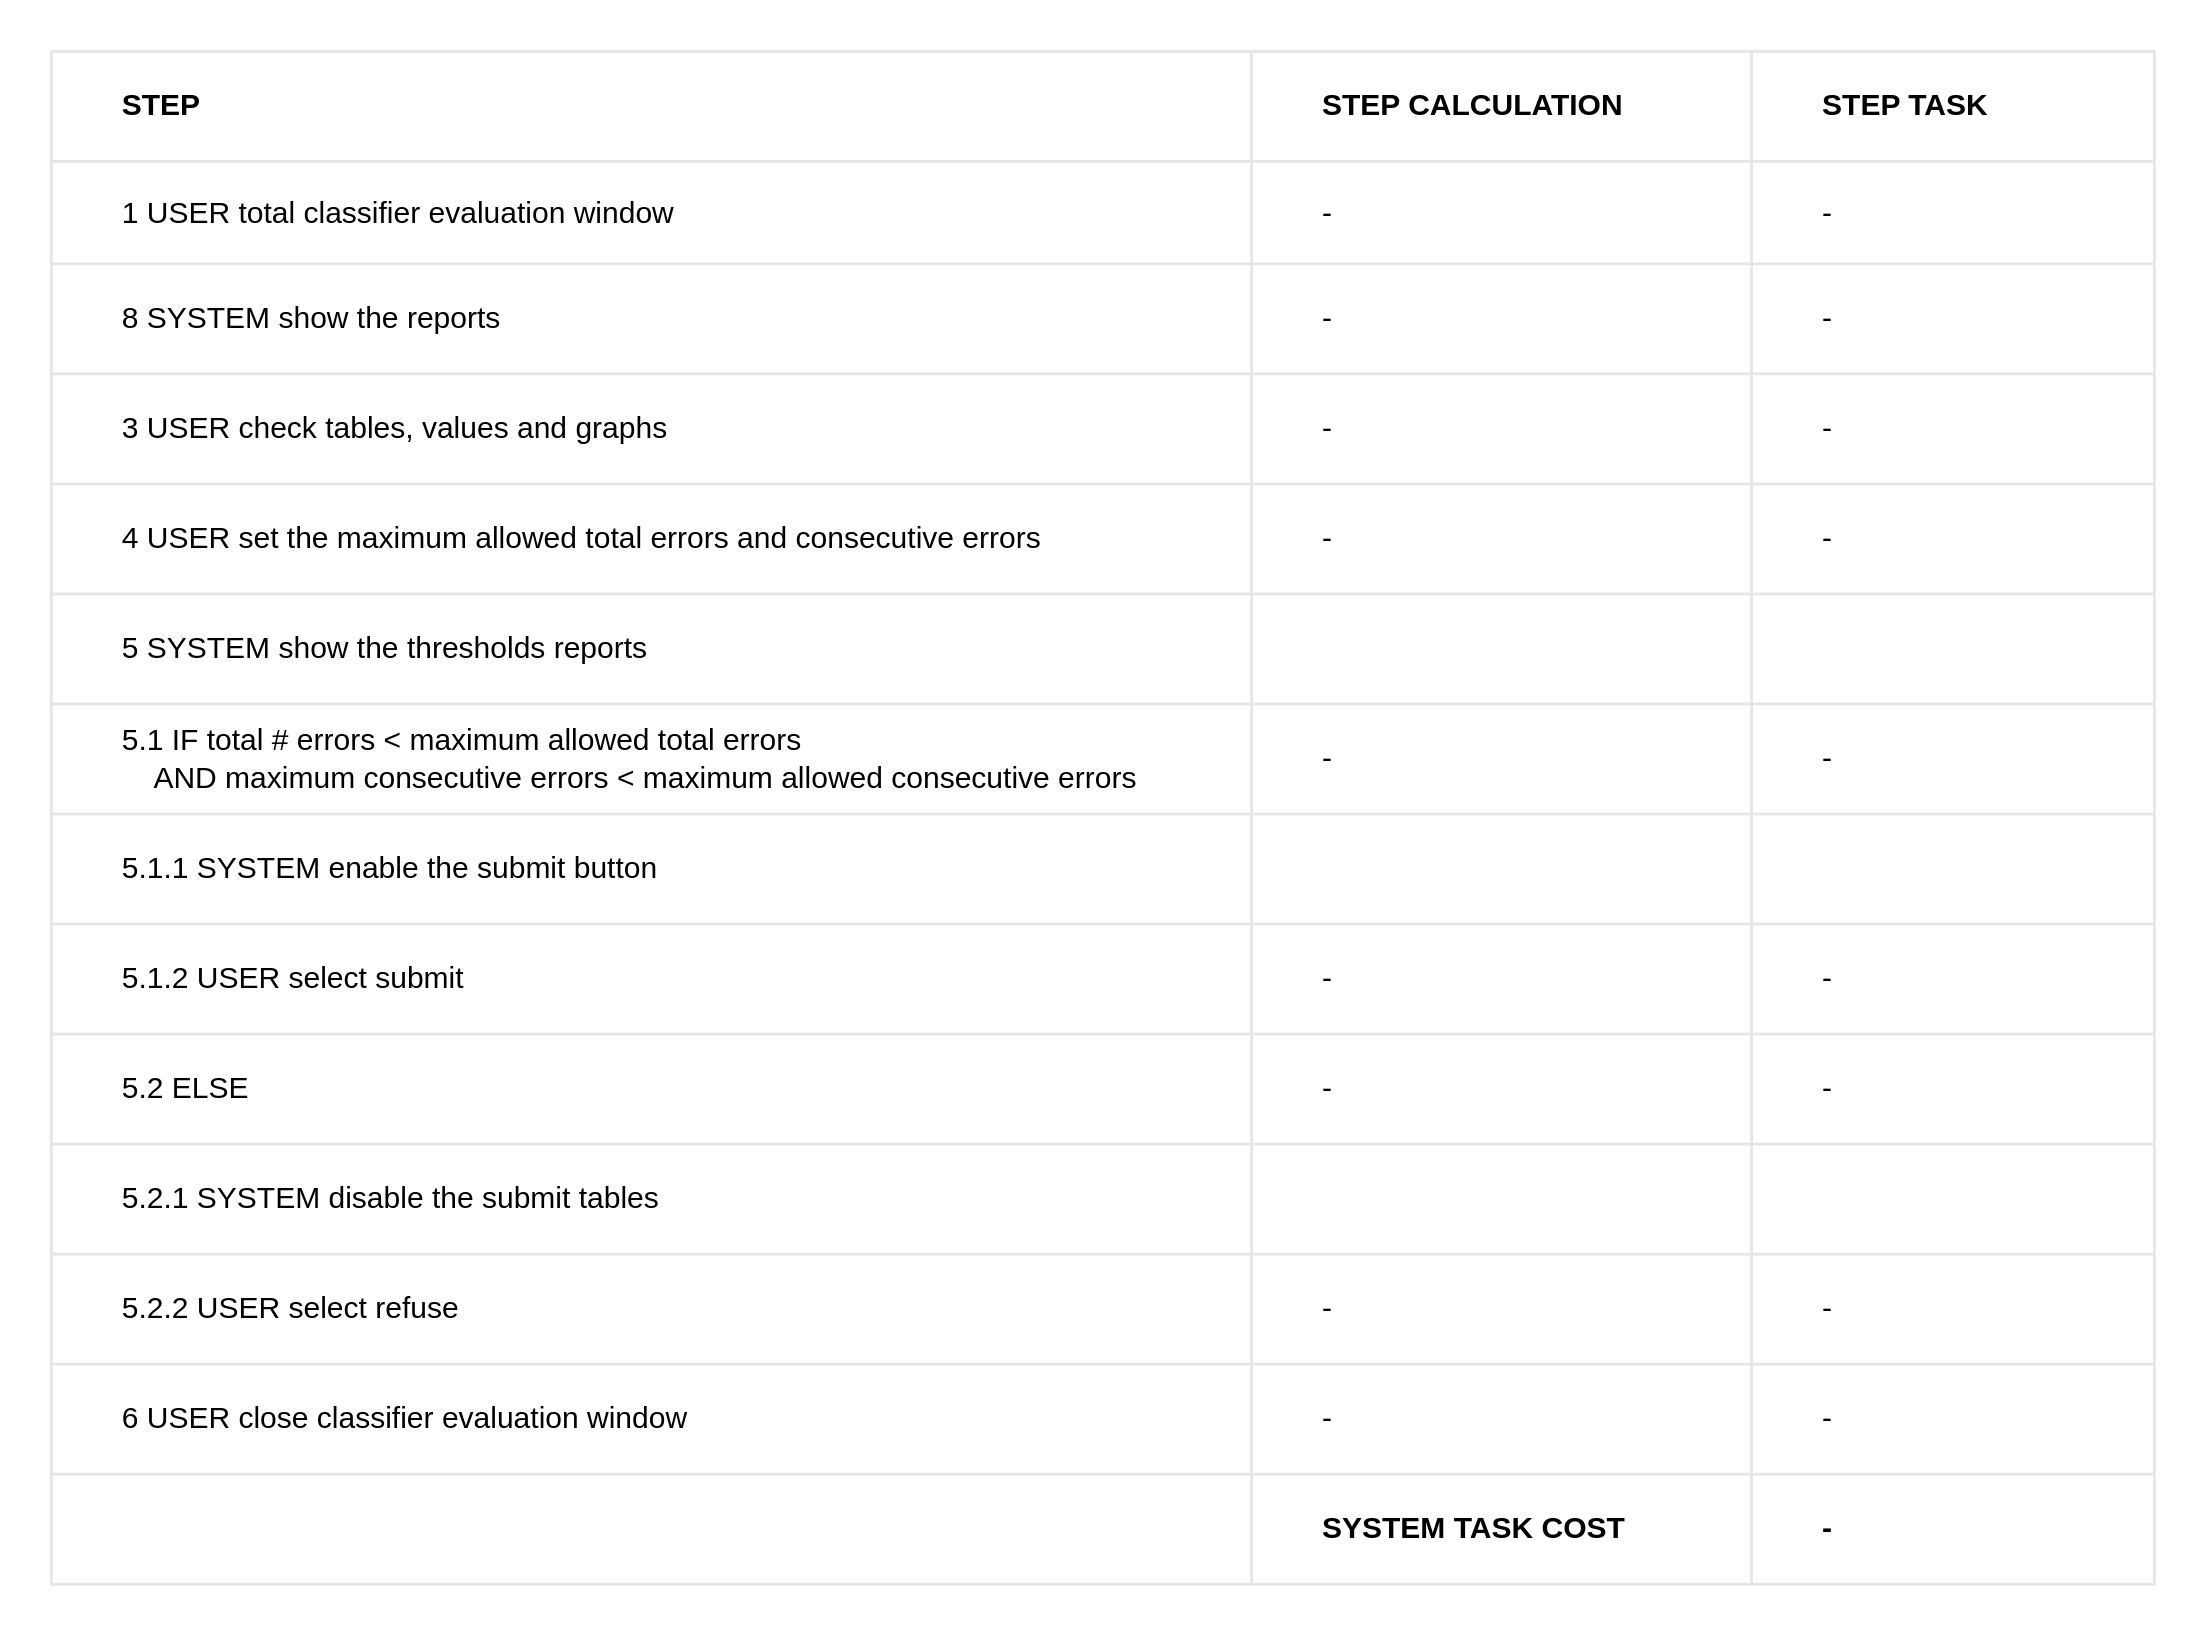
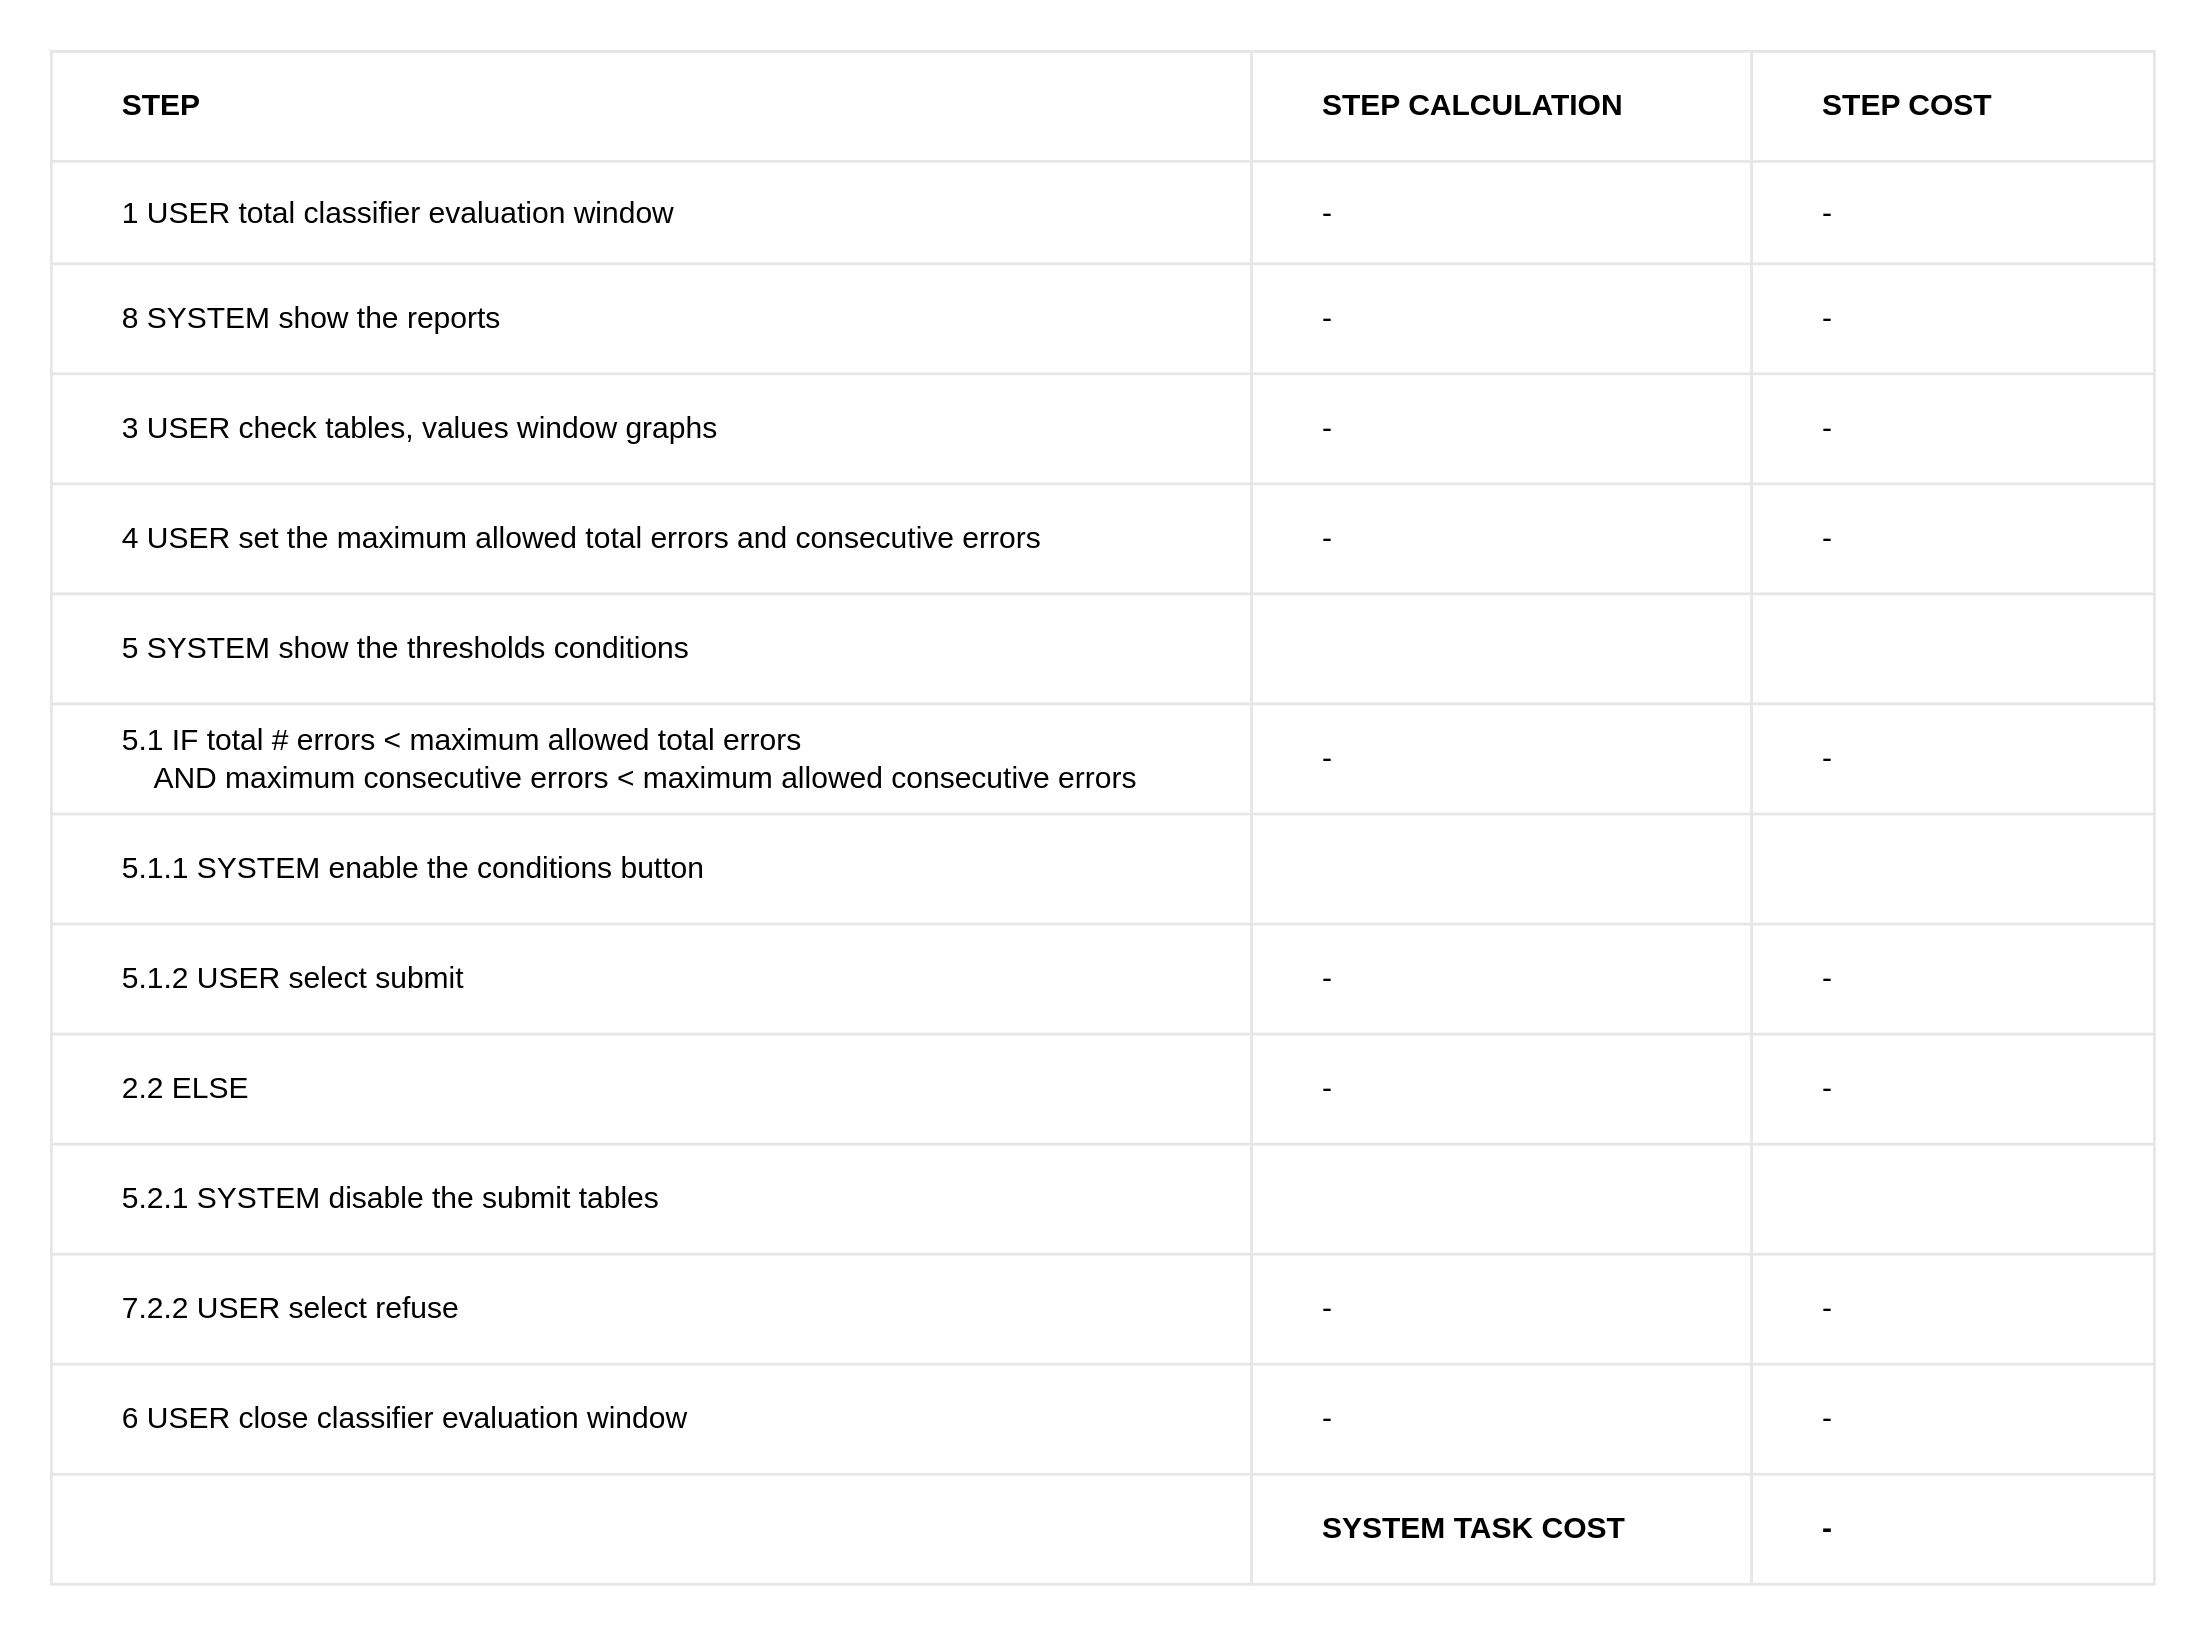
node "STEP TASK": label "STEP TASK" -> "STEP COST"
node "3 USER check tables, values and graphs": label "3 USER check tables, values and graphs" -> "3 USER check tables, values window graphs"
node "5 SYSTEM show the thresholds reports": label "5 SYSTEM show the thresholds reports" -> "5 SYSTEM show the thresholds conditions"
node "5.1.1 SYSTEM enable the submit button": label "5.1.1 SYSTEM enable the submit button" -> "5.1.1 SYSTEM enable the conditions button"
node "5.2 ELSE": label "5.2 ELSE" -> "2.2 ELSE"
node "5.2.2 USER select refuse": label "5.2.2 USER select refuse" -> "7.2.2 USER select refuse"
